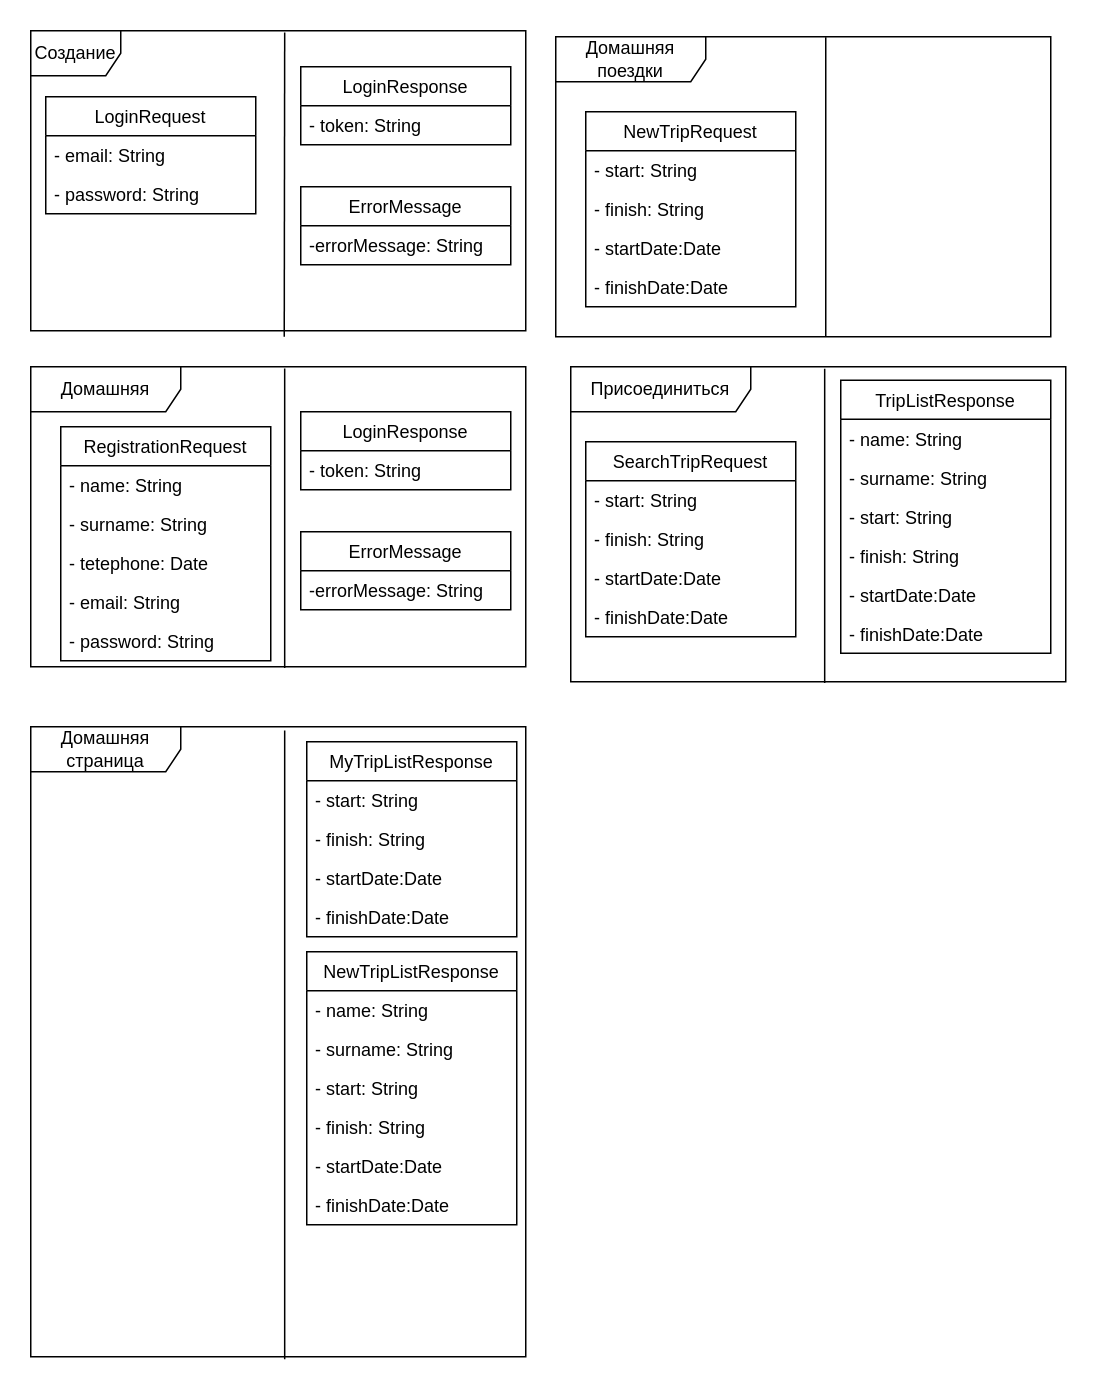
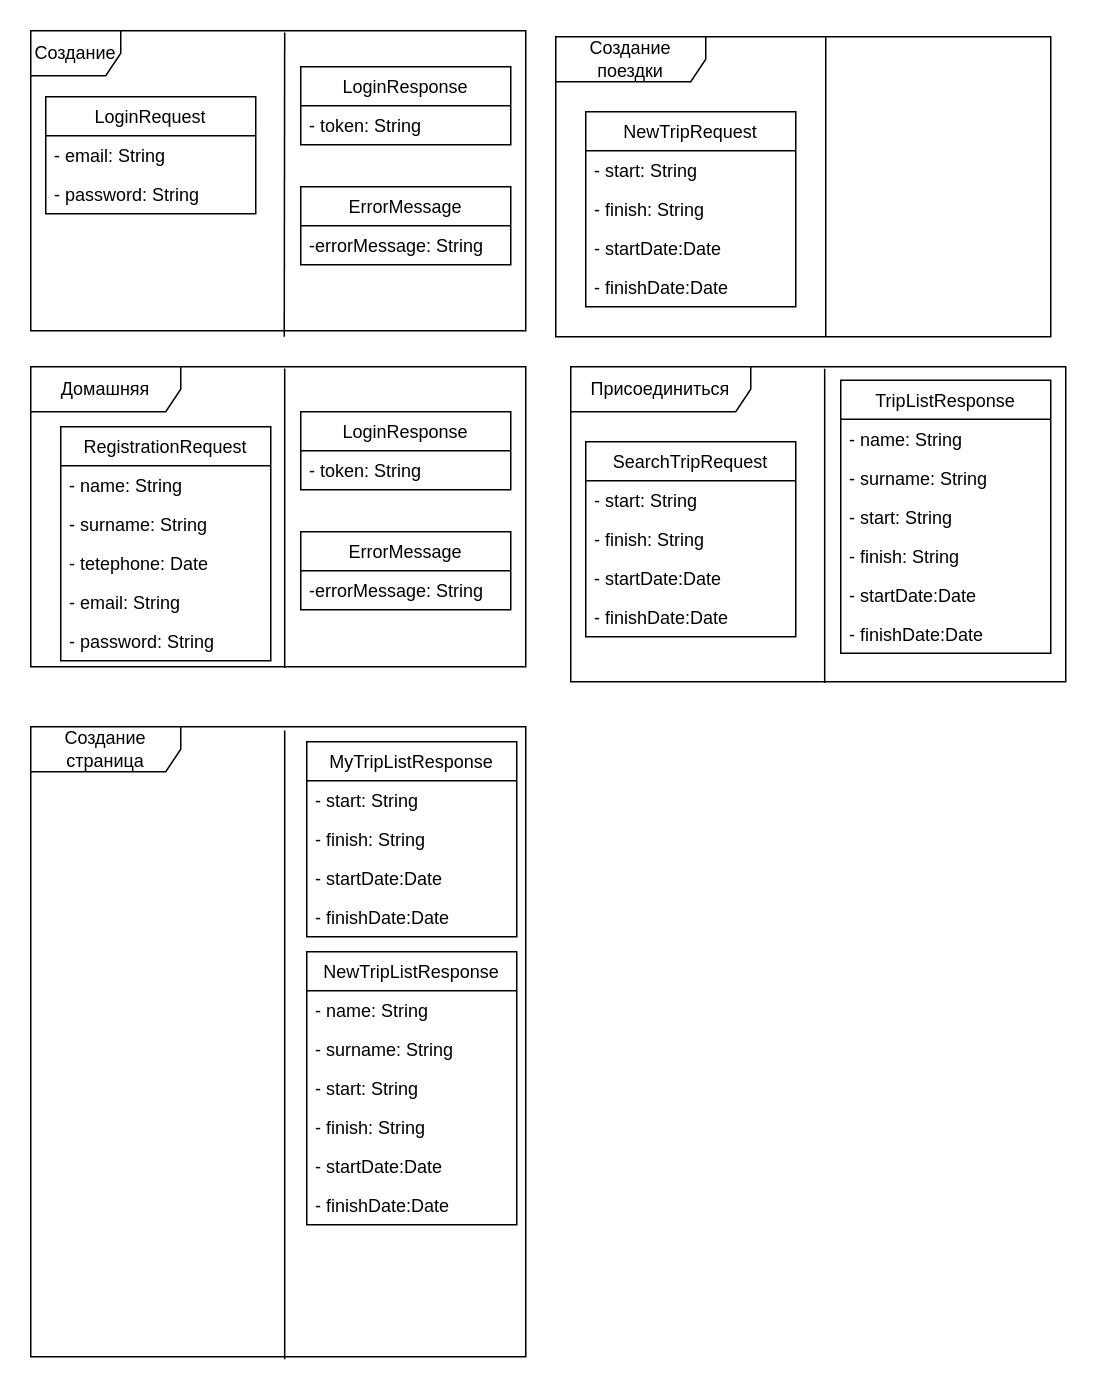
node "Домашняя поездки": label "Домашняя поездки" -> "Создание поездки"
node "Домашняя страница": label "Домашняя страница" -> "Создание страница"
